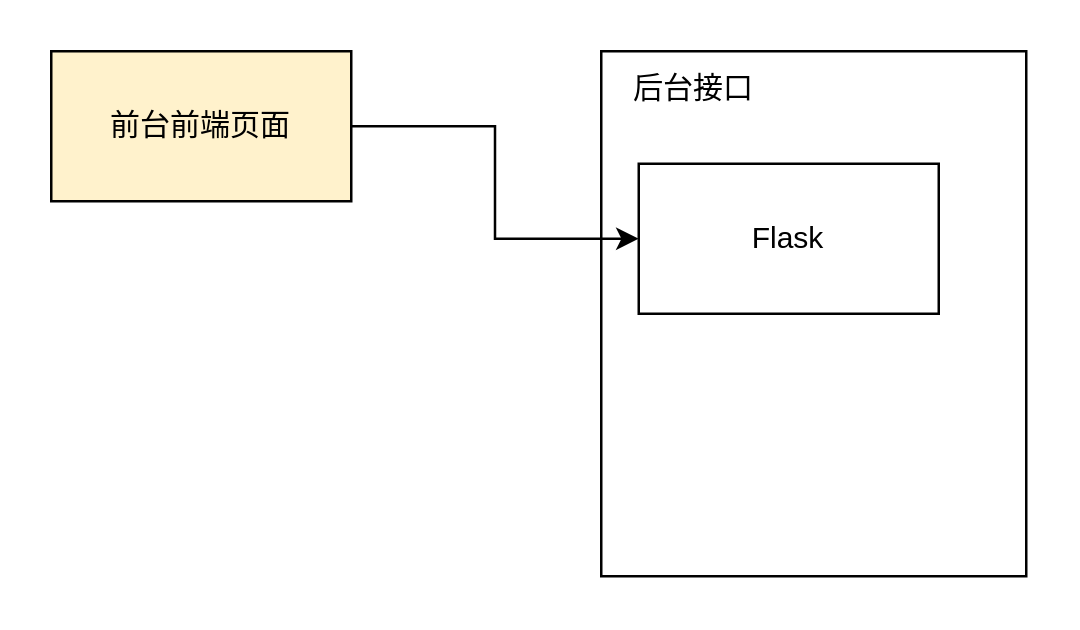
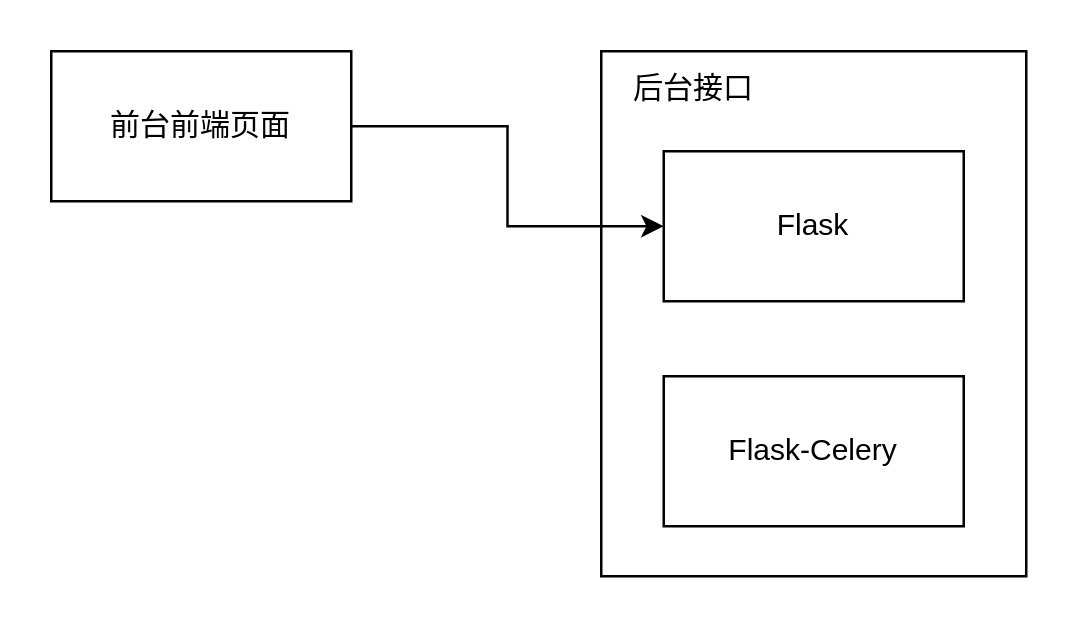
node "前台前端页面": fillcolor #fff2cc -> #ffffff
node "Flask": moved (789, 239) -> (814, 226)
node "Flask-Celery": added
